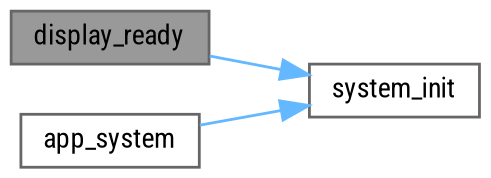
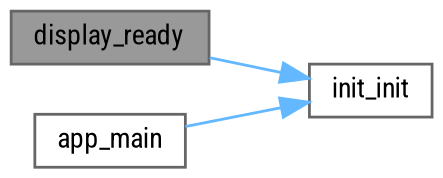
node "system_init": label "system_init" -> "init_init"
node "app_system": label "app_system" -> "app_main"
